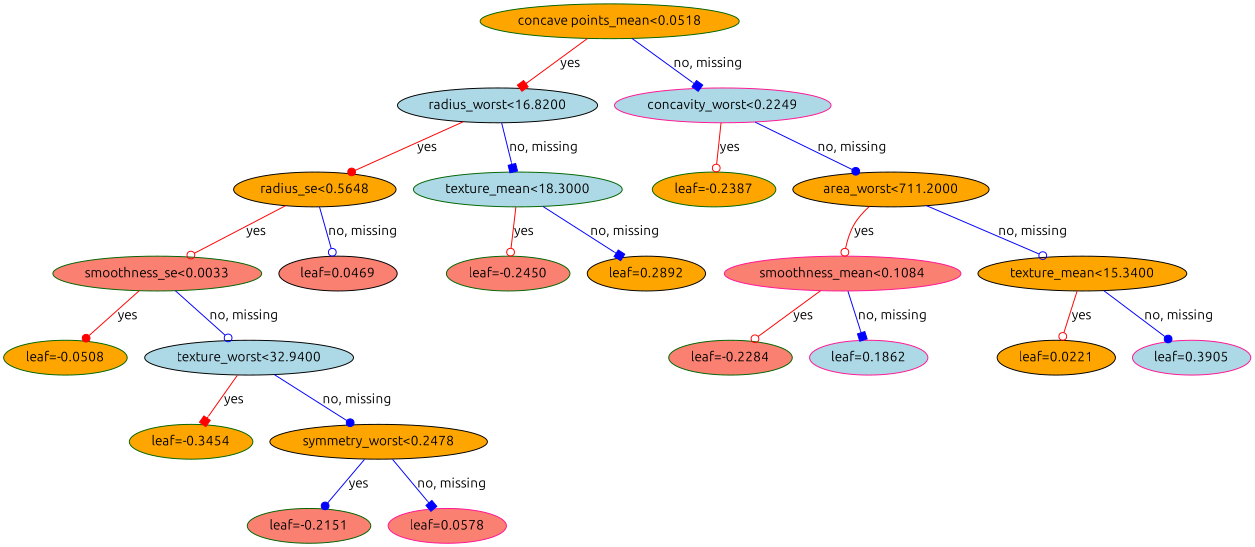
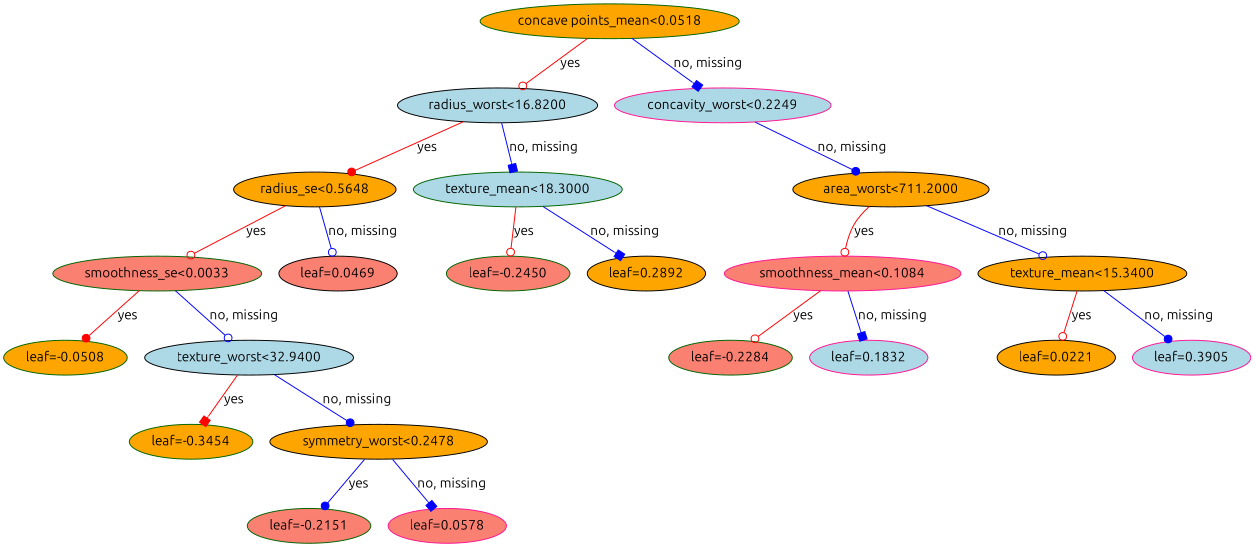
edge "concave points_mean<0.0518" -> "radius_worst<16.8200": arrowhead box -> odot
node "leaf=-0.2387": removed
node "leaf=0.1862": label "leaf=0.1862" -> "leaf=0.1832"
